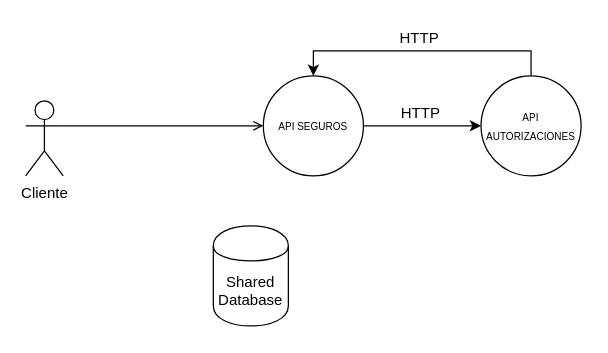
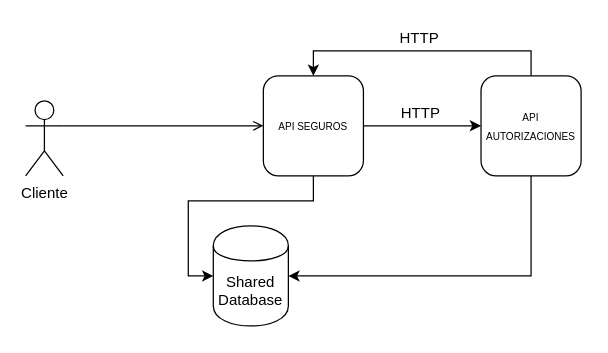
node "API SEGUROS": shape ellipse -> rounded rectangle
node "API AUTORIZACIONES": shape ellipse -> rounded rectangle
edge "API SEGUROS" -> "Shared Database": added
edge "API AUTORIZACIONES" -> "Shared Database": added
